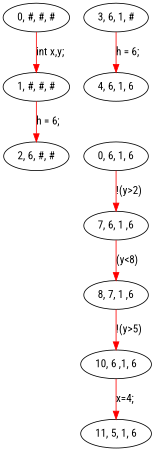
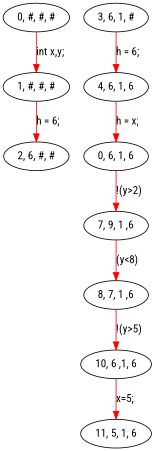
edge "4, 6, 1, 6" -> "0, 6, 1, 6": added, label "h = x;"
node "7, 6, 1 ,6": label "7, 6, 1 ,6" -> "7, 9, 1 ,6"
edge "10, 6 ,1, 6" -> "11, 5, 1, 6": label "x=4;" -> "x=5;"
